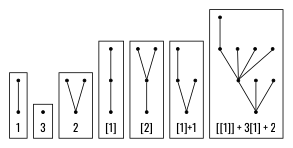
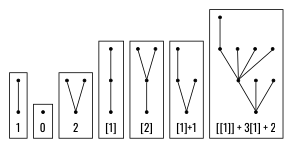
cluster "3": label "3" -> "0"
